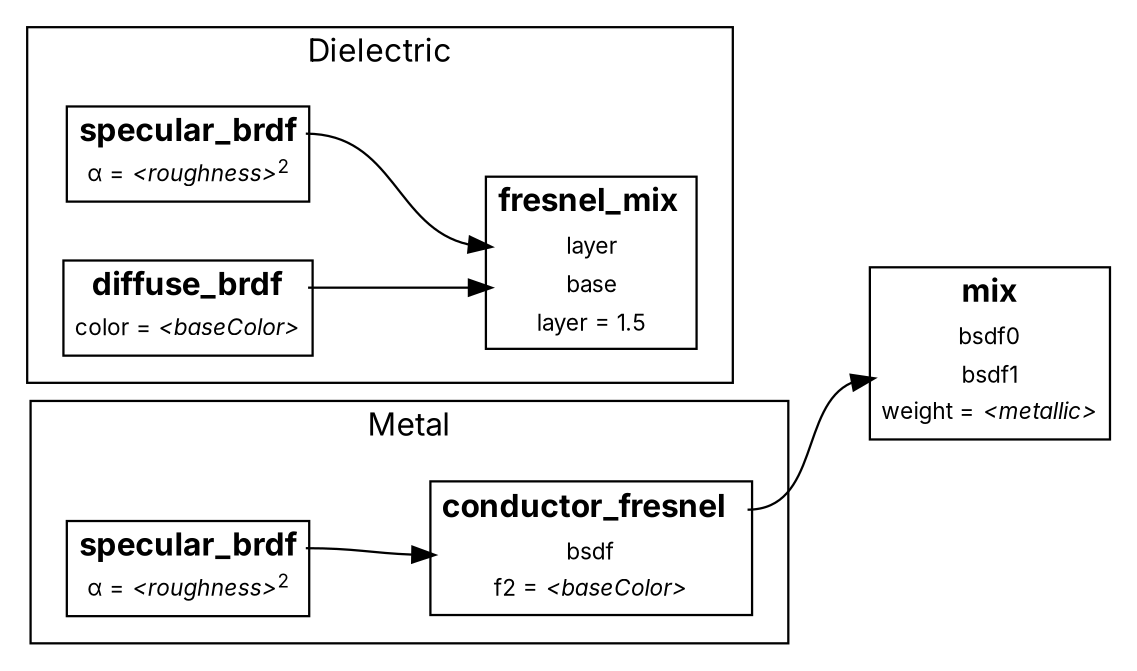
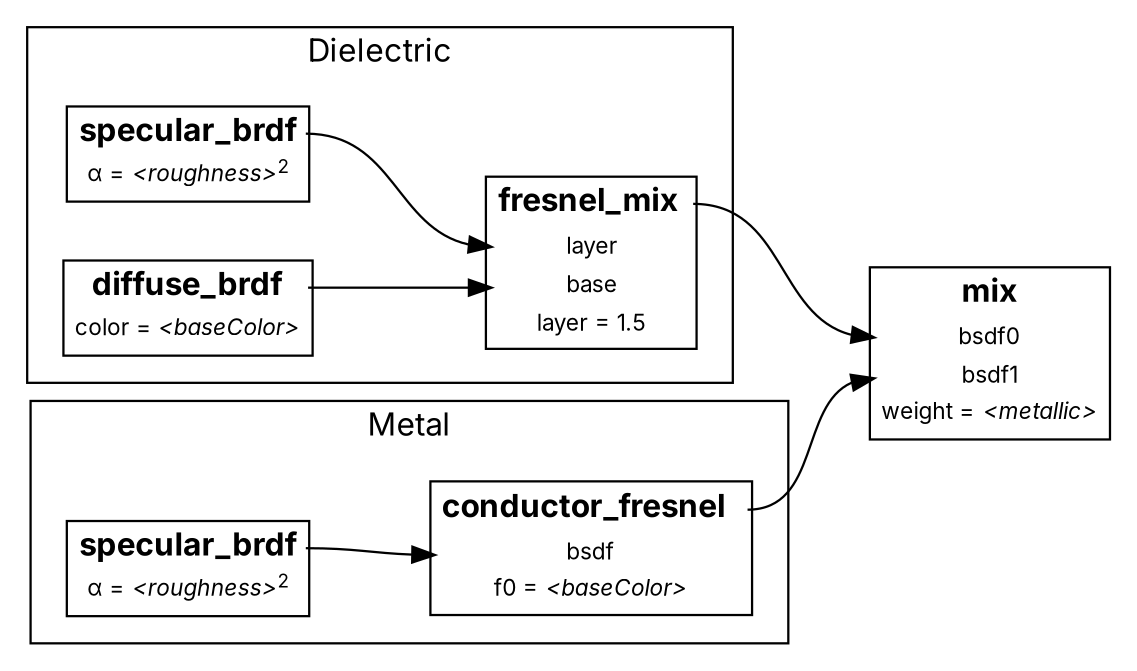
edge "fresnel_mix" -> "mix": added
node "conductor_fresnel": text "f2 =" -> "f0 ="
